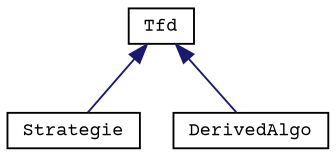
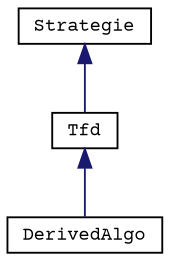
edge "Strategie" -> "Tfd": reversed
